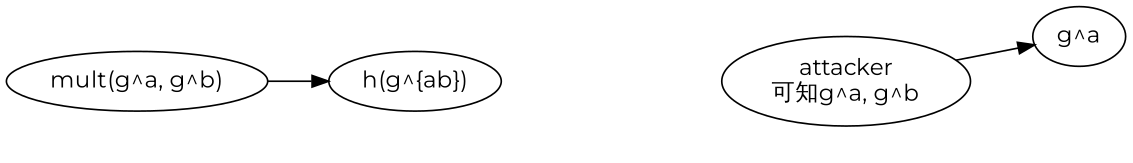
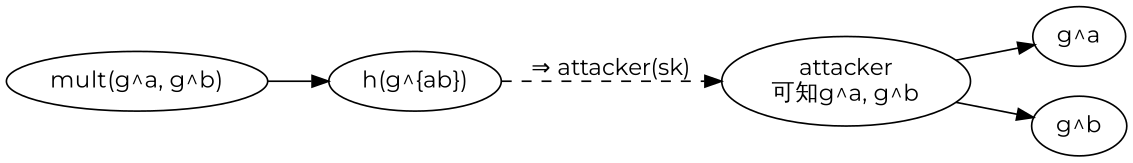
edge "h(g^{ab})" -> "attacker 可知g^a, g^b": added, label "⇒ attacker(sk)"
node "g^b": added
